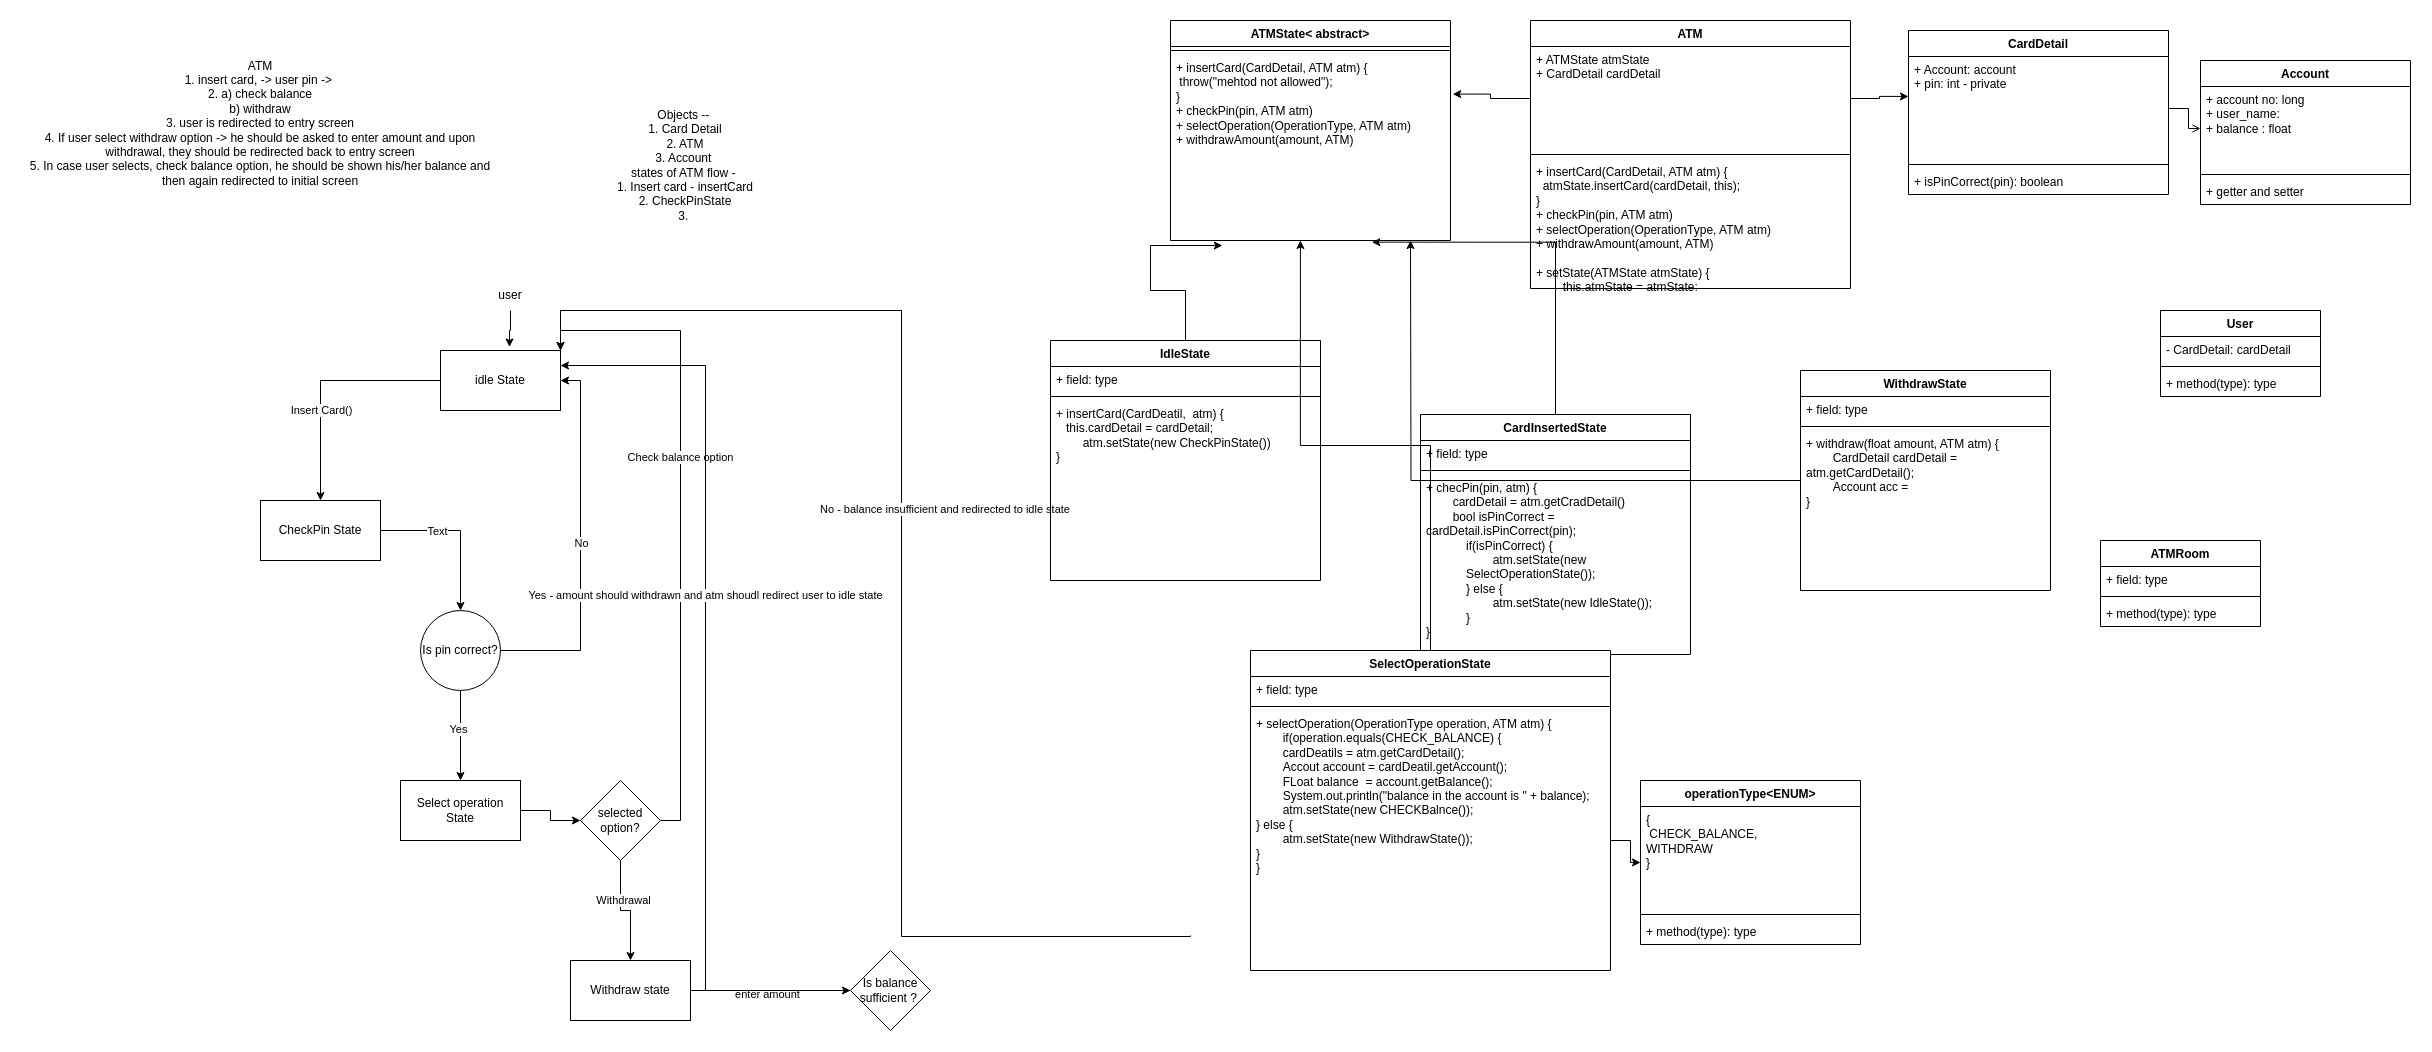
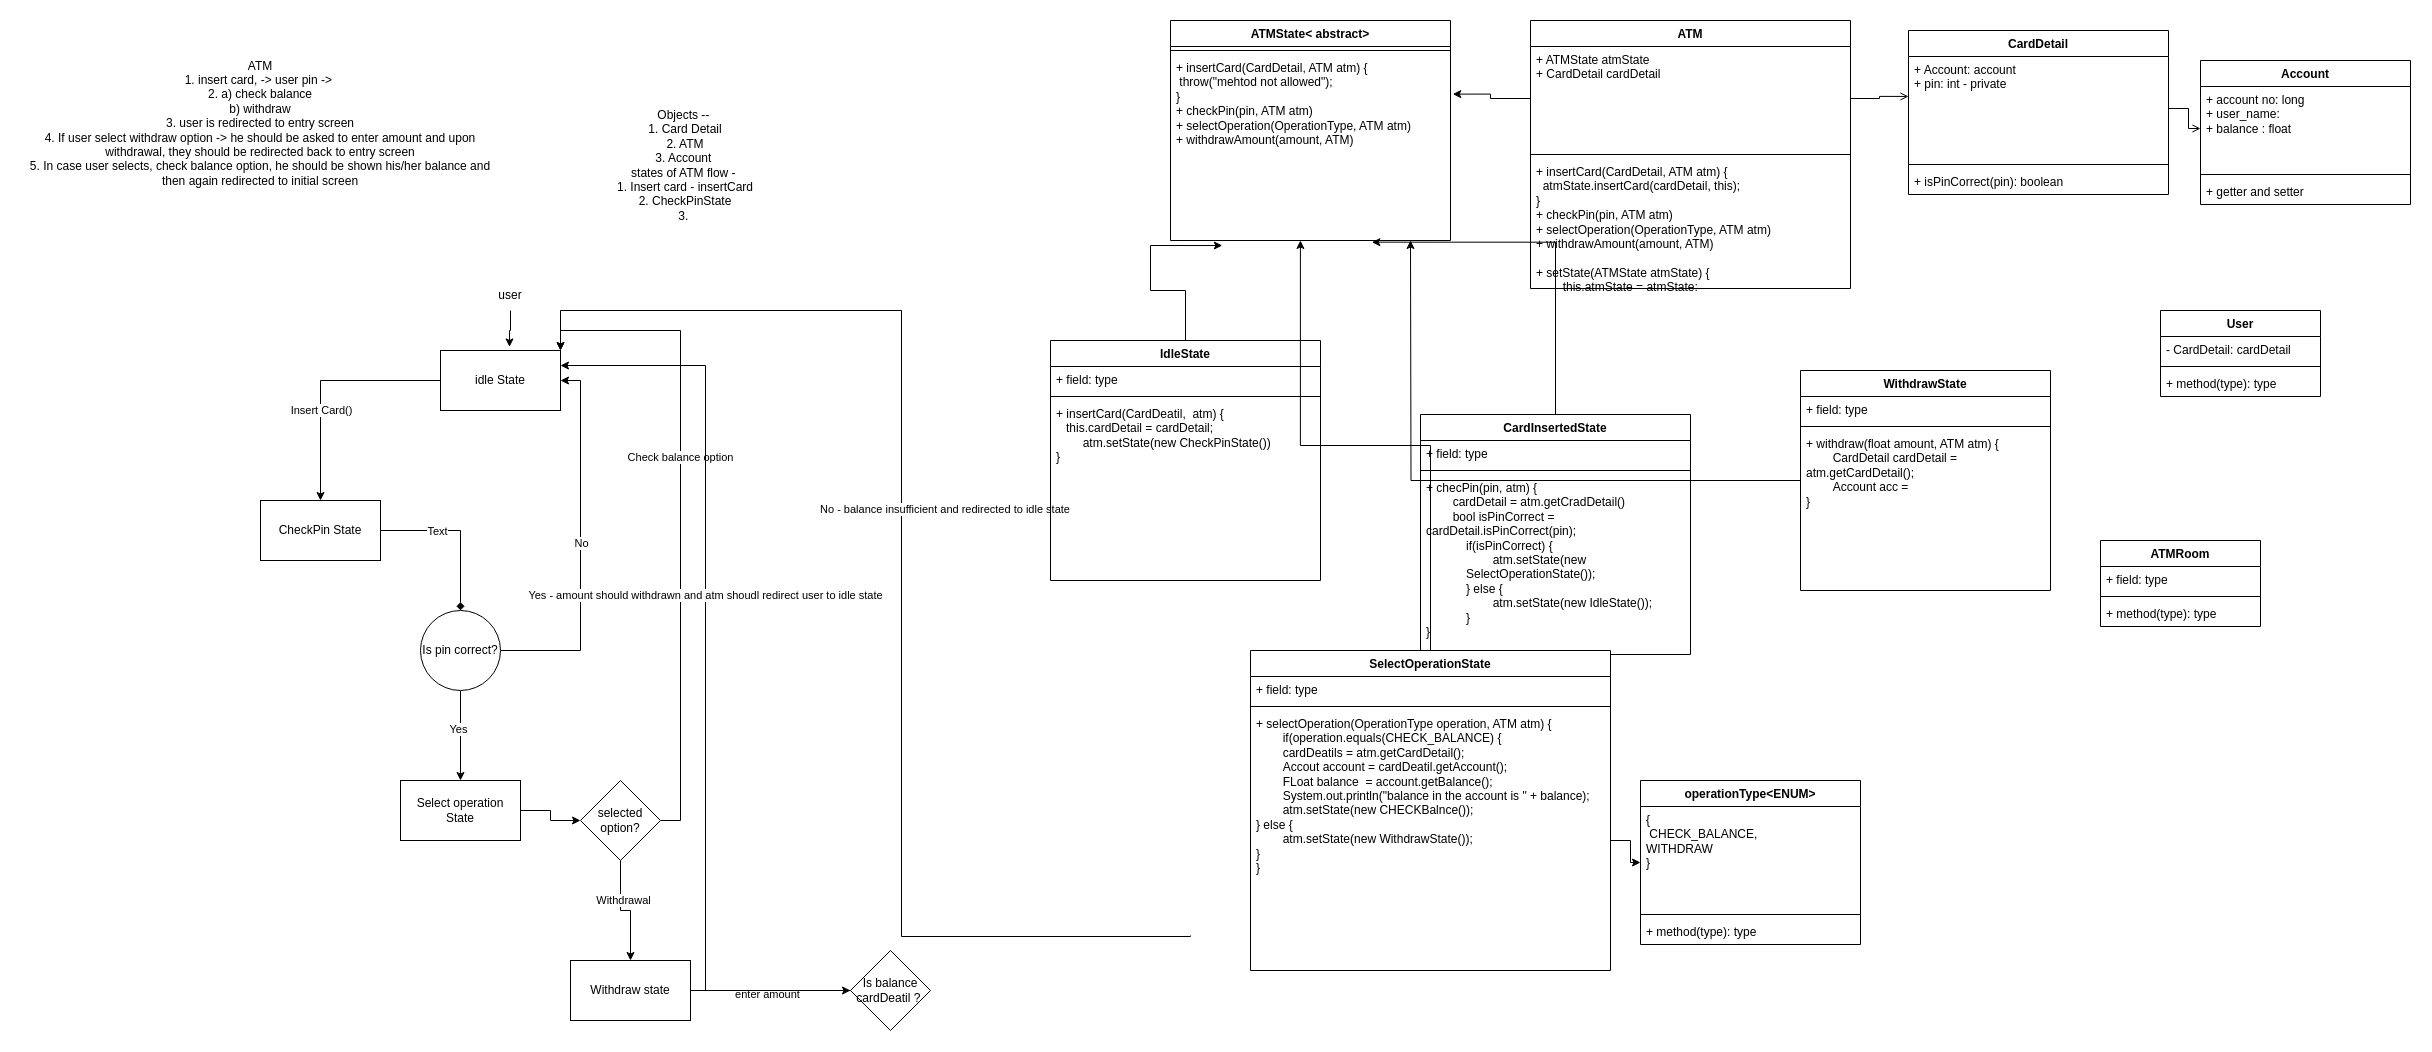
edge "+ ATMState atmState + CardDetail cardDetail" -> "+ Account: account + pin: int - private": arrowhead classic -> open
edge "CheckPin State" -> "Is pin correct?": arrowhead classic -> diamond
node "Is balance sufficient ?": label "Is balance sufficient ?" -> "Is balance cardDeatil ?"
